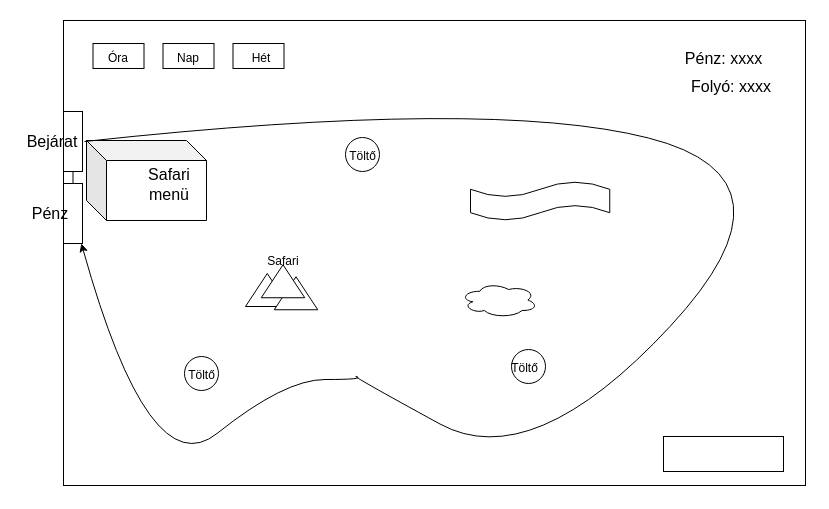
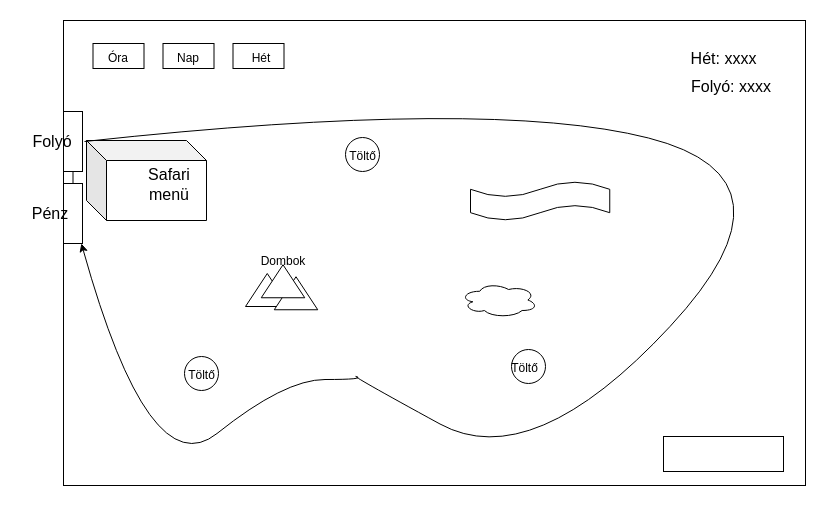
node "Pénz: xxxx": label "Pénz: xxxx" -> "Hét: xxxx"
node "Bejárat": label "Bejárat" -> "Folyó"
node "Safari": label "Safari" -> "Dombok"
